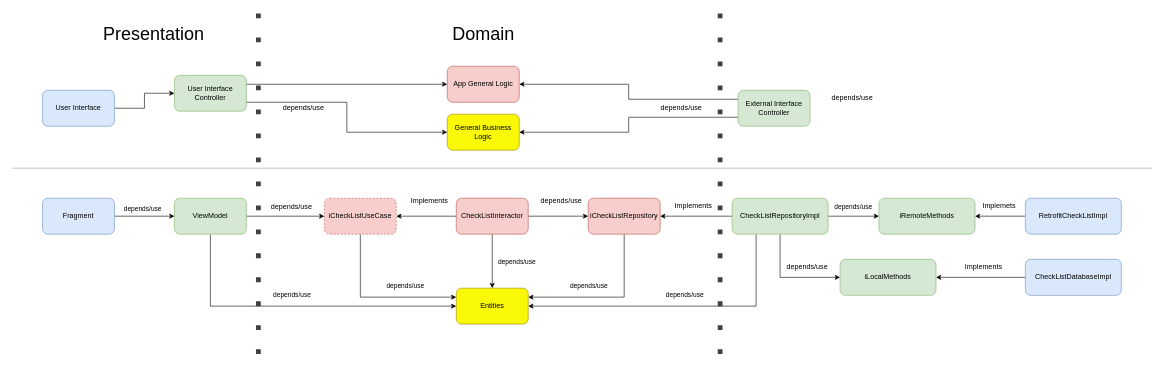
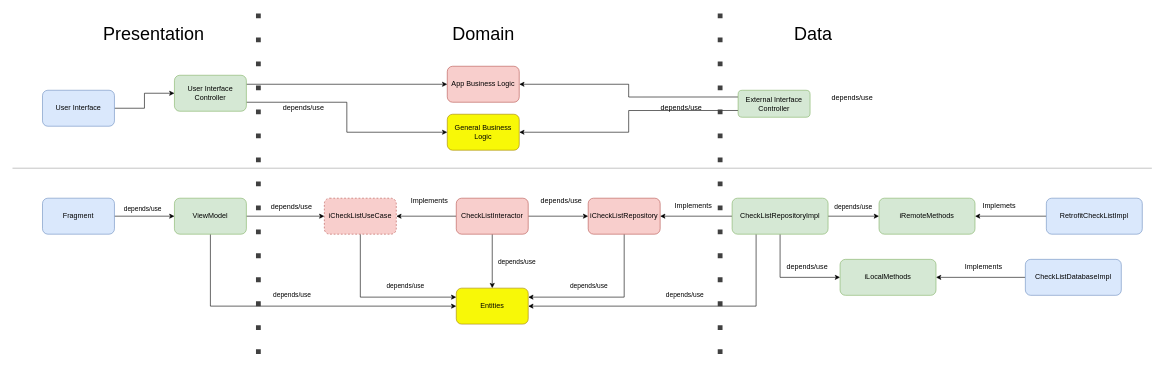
node "Data": added
node "App General Logic": label "App General Logic" -> "App Business Logic"
node "External Interface Controller": size 72x36 -> 72x27
node "RetrofitCheckListImpl": moved (1074, 216) -> (1095, 216)
